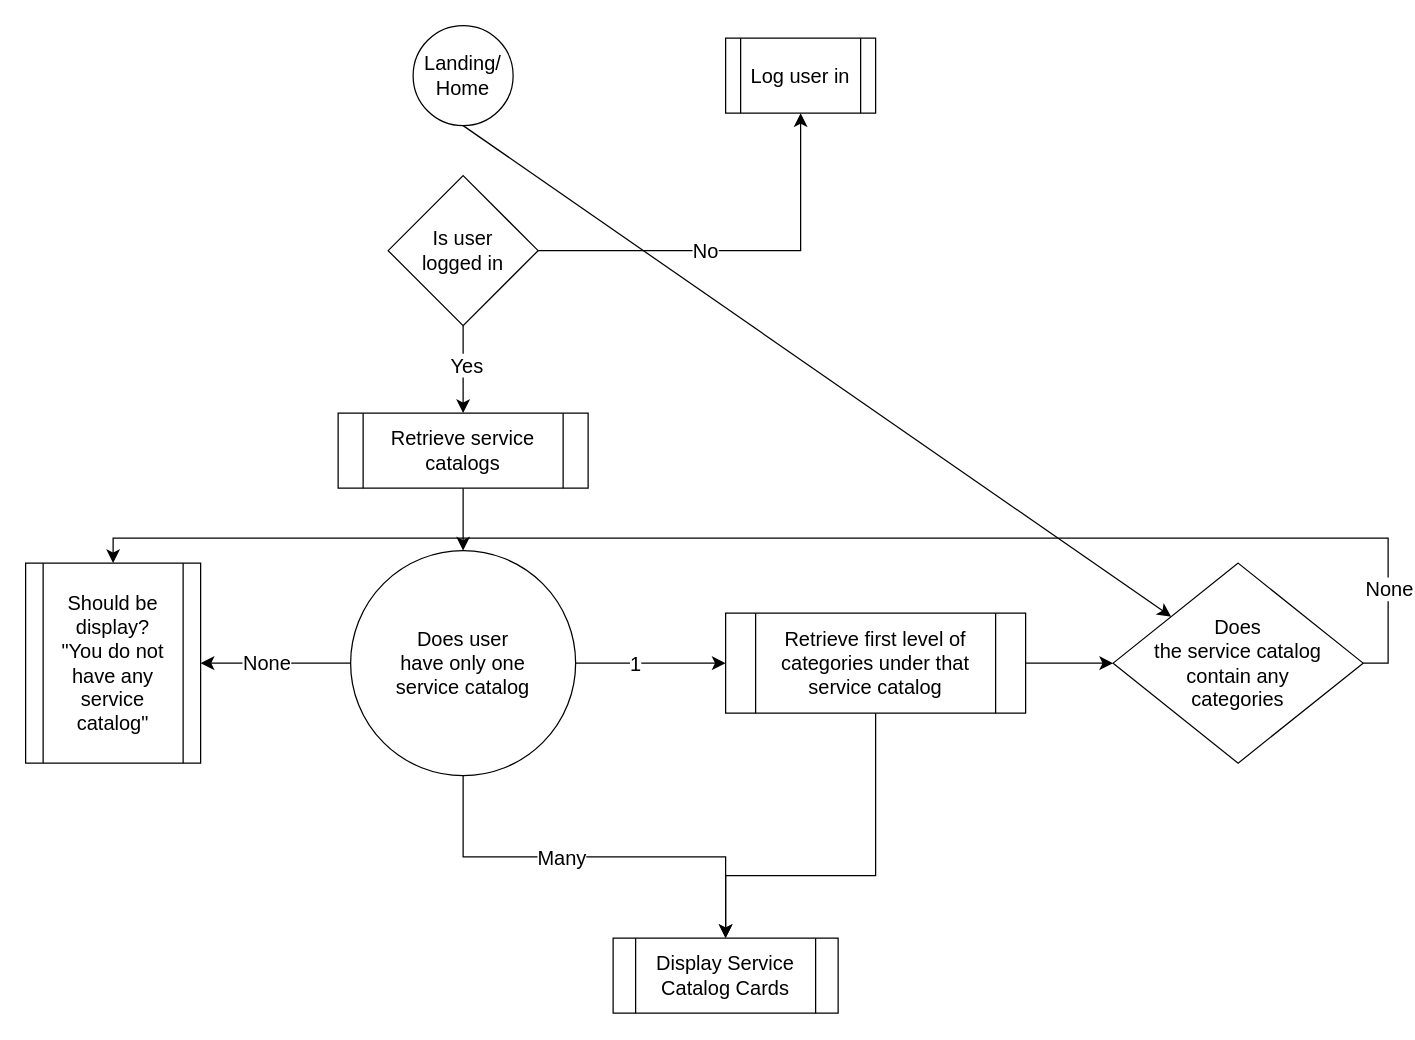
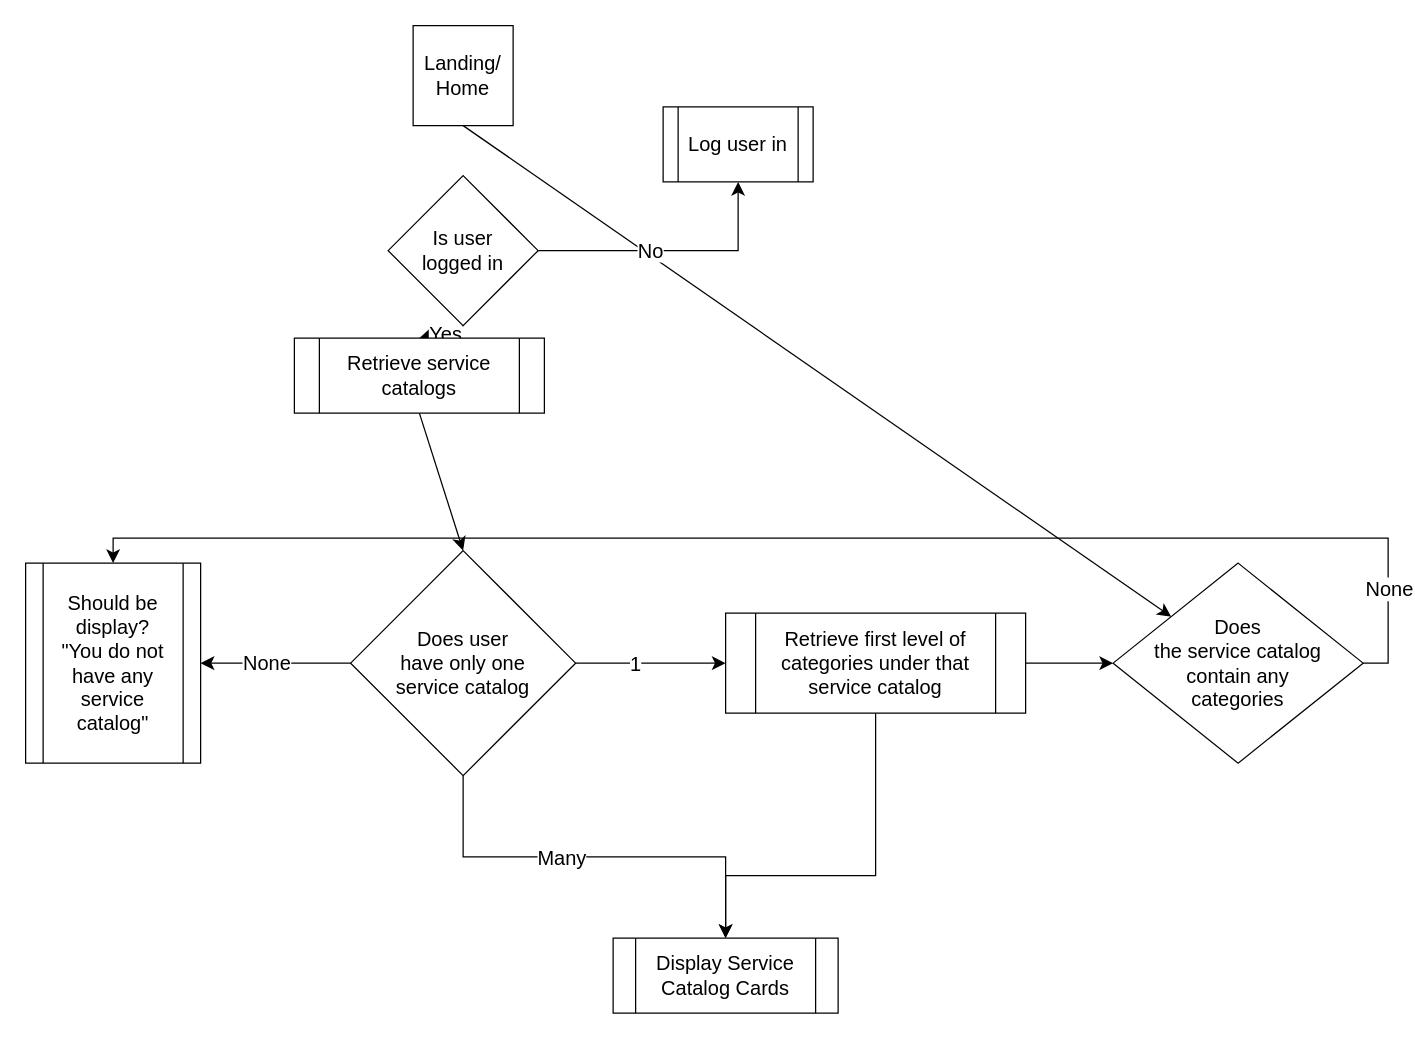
node "Landing/ Home": shape ellipse -> rectangle
node "Log user in": moved (801, 76) -> (738, 144)
node "Retrieve service catalogs": moved (463, 451) -> (419, 376)
node "Does user have only one service catalog": shape ellipse -> diamond
